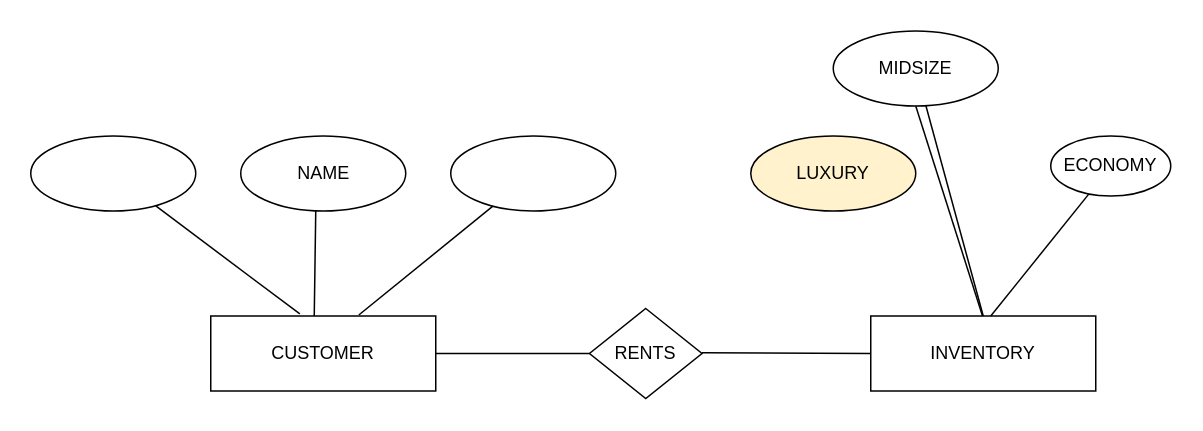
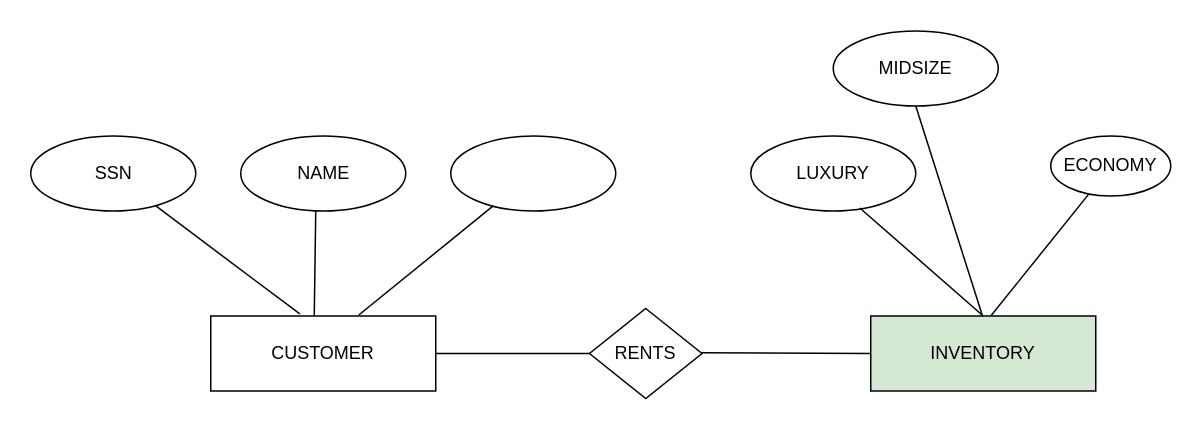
node "SSN": added
node "LUXURY": fillcolor #fff2cc -> #ffffff
edge "MIDSIZE" -- "INVENTORY": now "LUXURY" -- "INVENTORY"
node "INVENTORY": fillcolor #ffffff -> #d5e8d4
